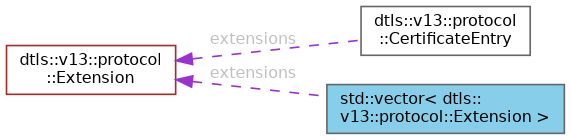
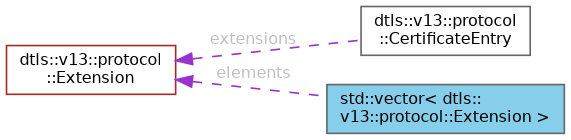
edge "std::vector< dtls:: v13::protocol::Extension >" -> "dtls::v13::protocol ::Extension": label " extensions" -> " elements"
